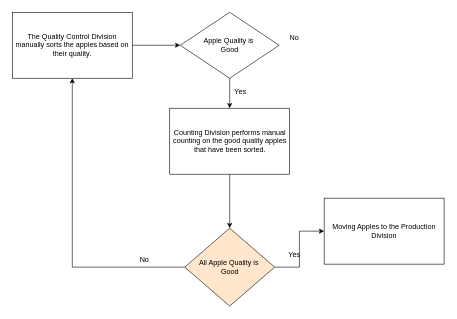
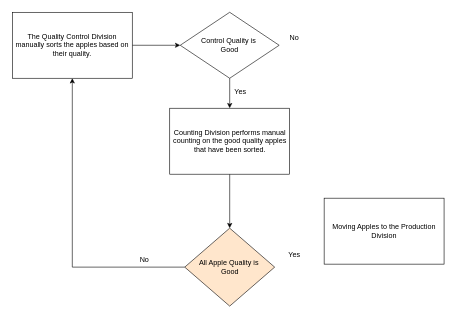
node "Apple Quality is Good": label "Apple Quality is Good" -> "Control Quality is Good"
edge "All Apple Quality is Good" -> "Moving Apples to the Production Division": removed
